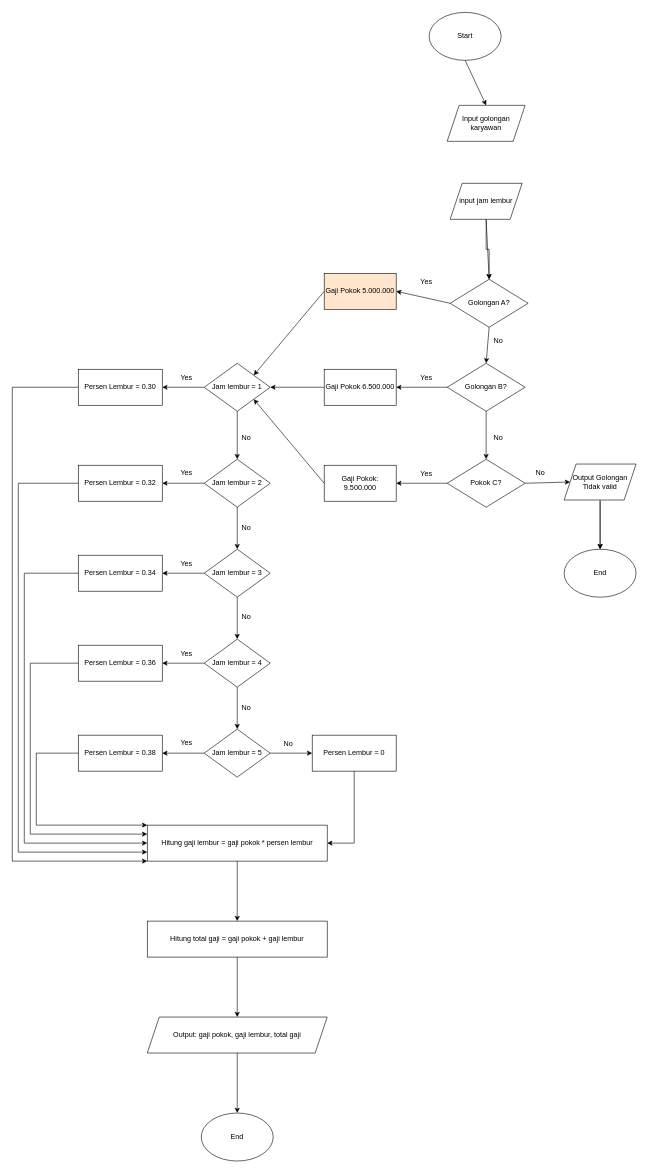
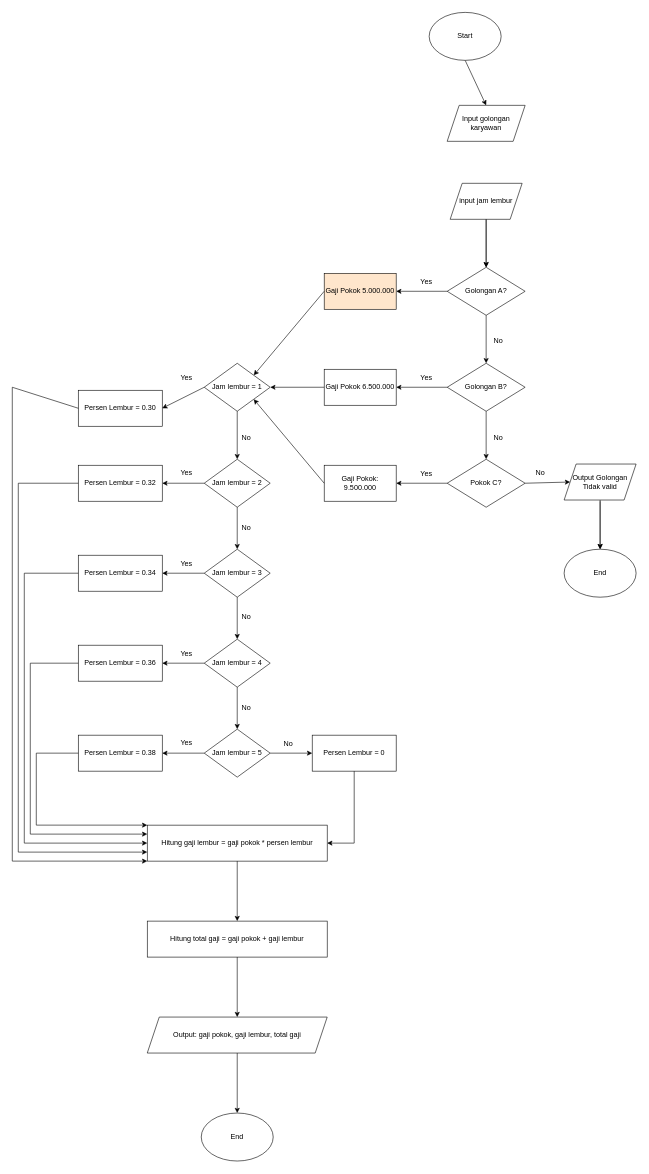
node "Golongan A?": moved (489, 303) -> (486, 291)
node "Persen Lembur = 0.30": moved (120, 387) -> (120, 408)
